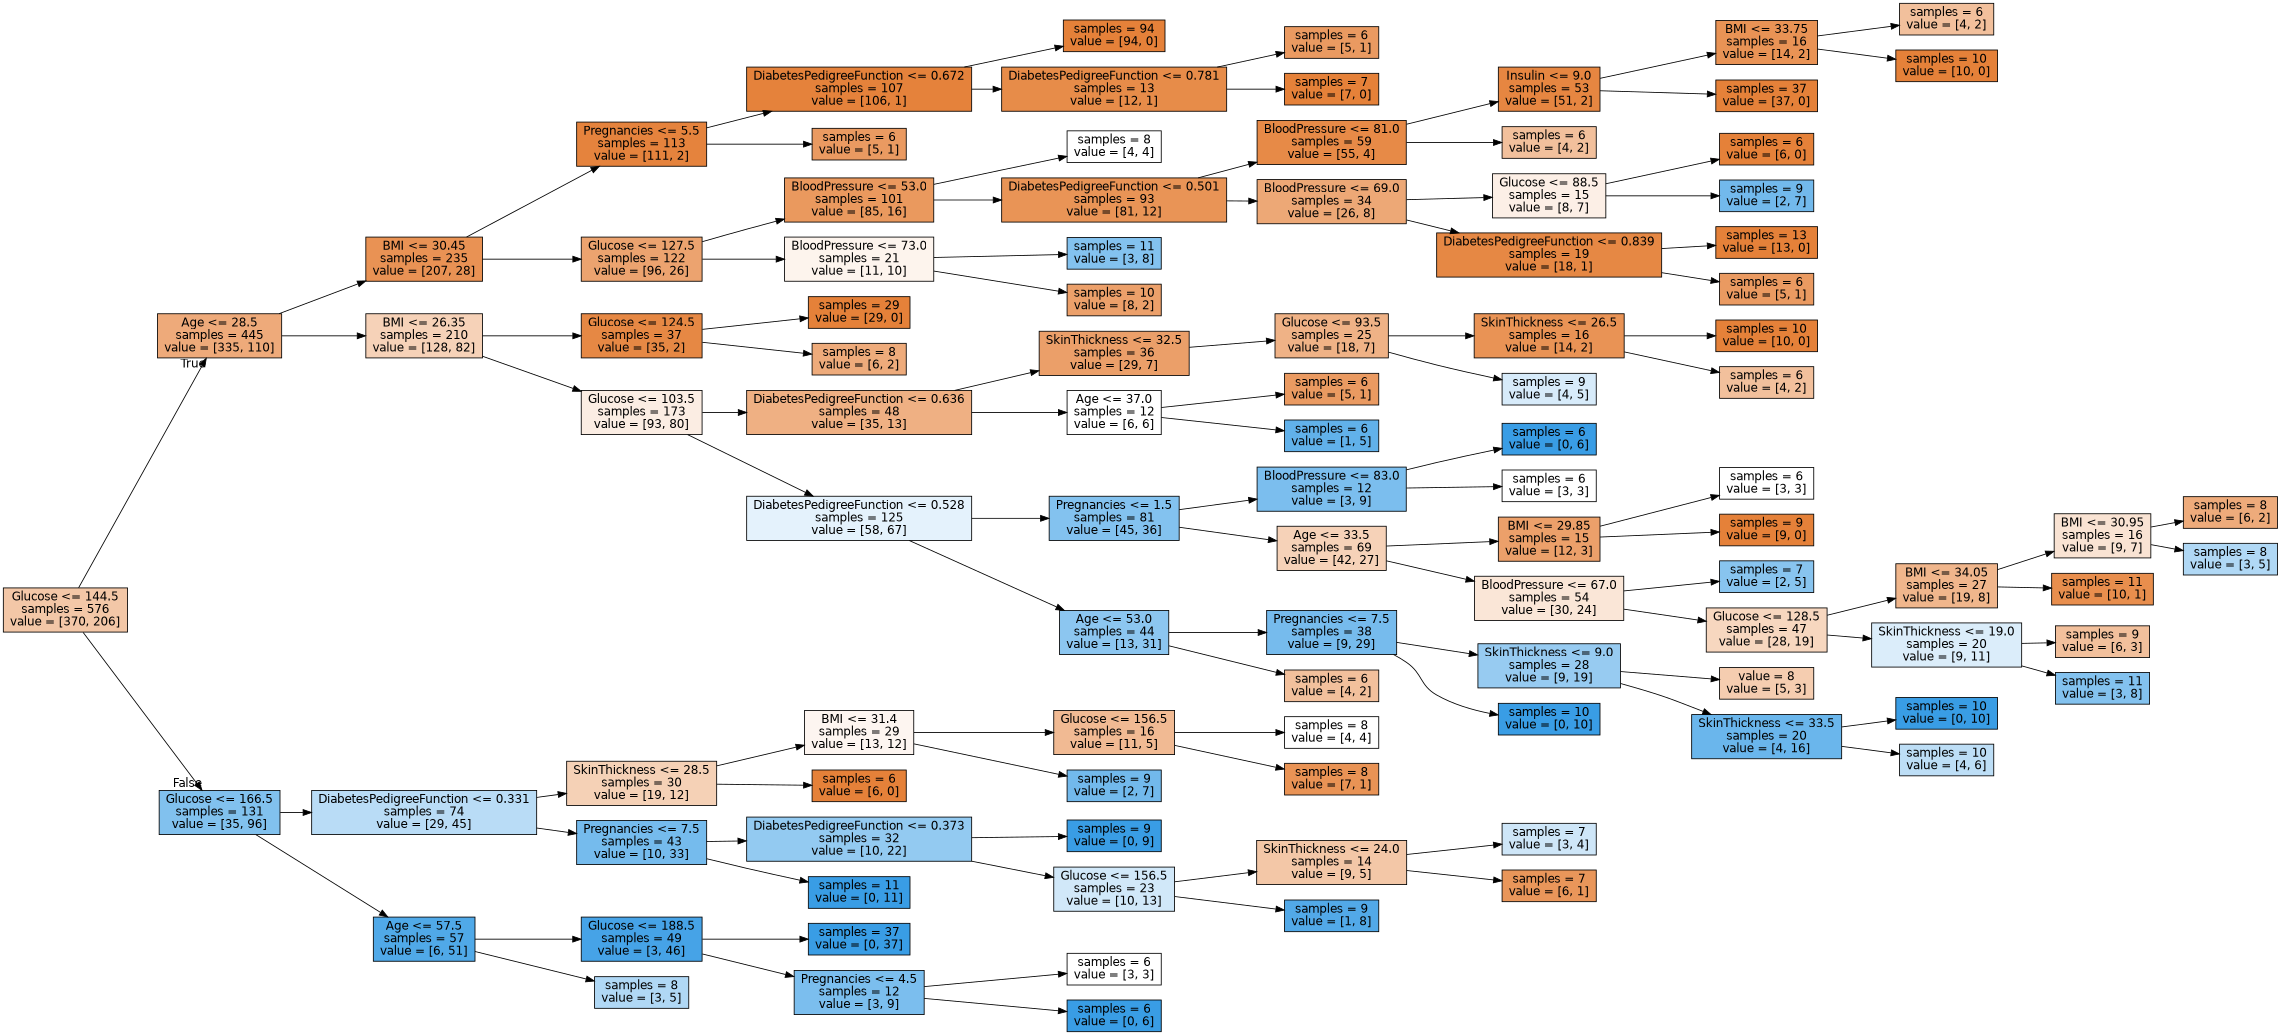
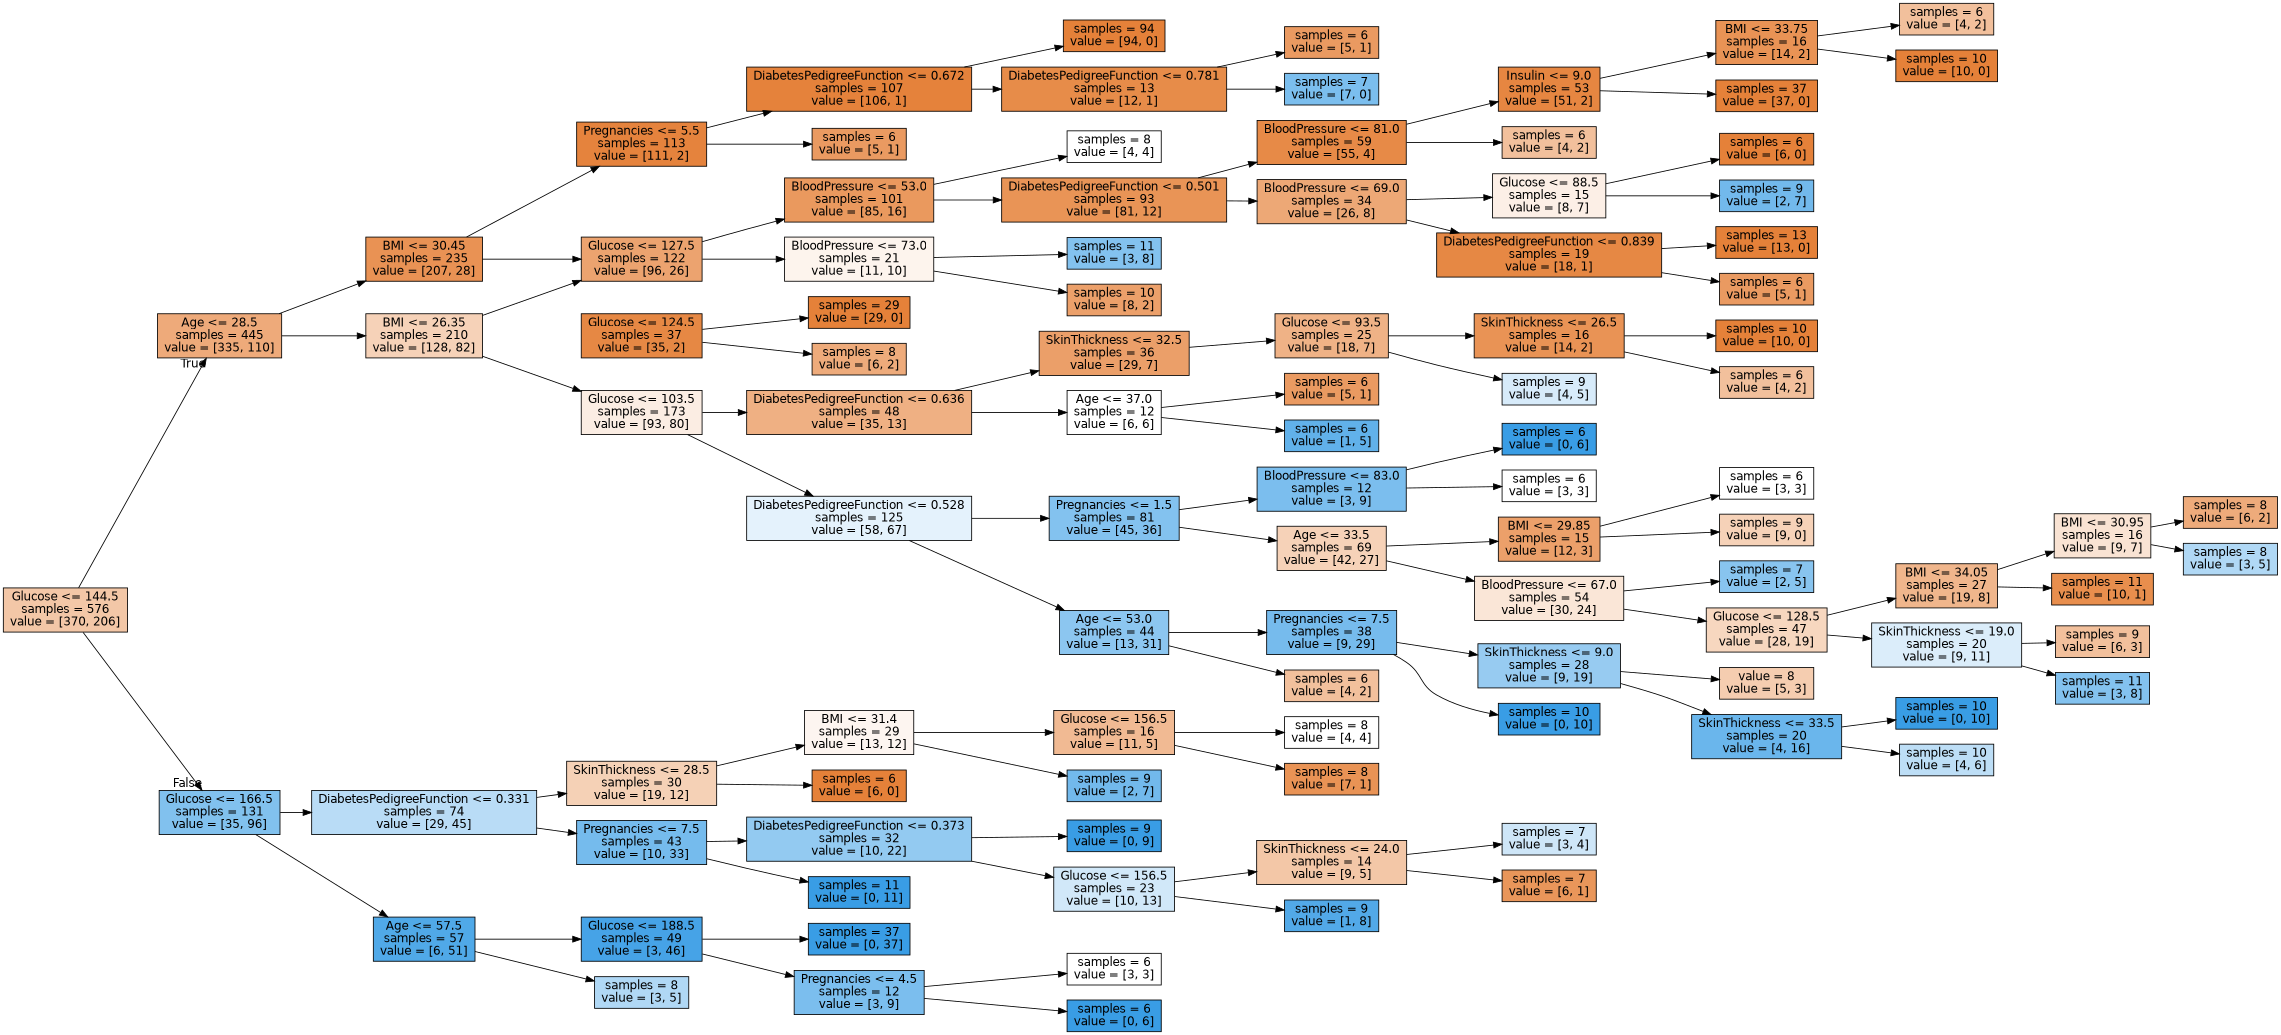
node "samples = 7 value = [7, 0]": fillcolor #e58139 -> #7bbeee
edge "BMI <= 26.35 samples = 210 value = [128, 82]" -> "Glucose <= 124.5 samples = 37 value = [35, 2]": now "BMI <= 26.35 samples = 210 value = [128, 82]" -> "Glucose <= 127.5 samples = 122 value = [96, 26]"
node "samples = 9 value = [9, 0]": fillcolor #e58139 -> #f6d2b8
